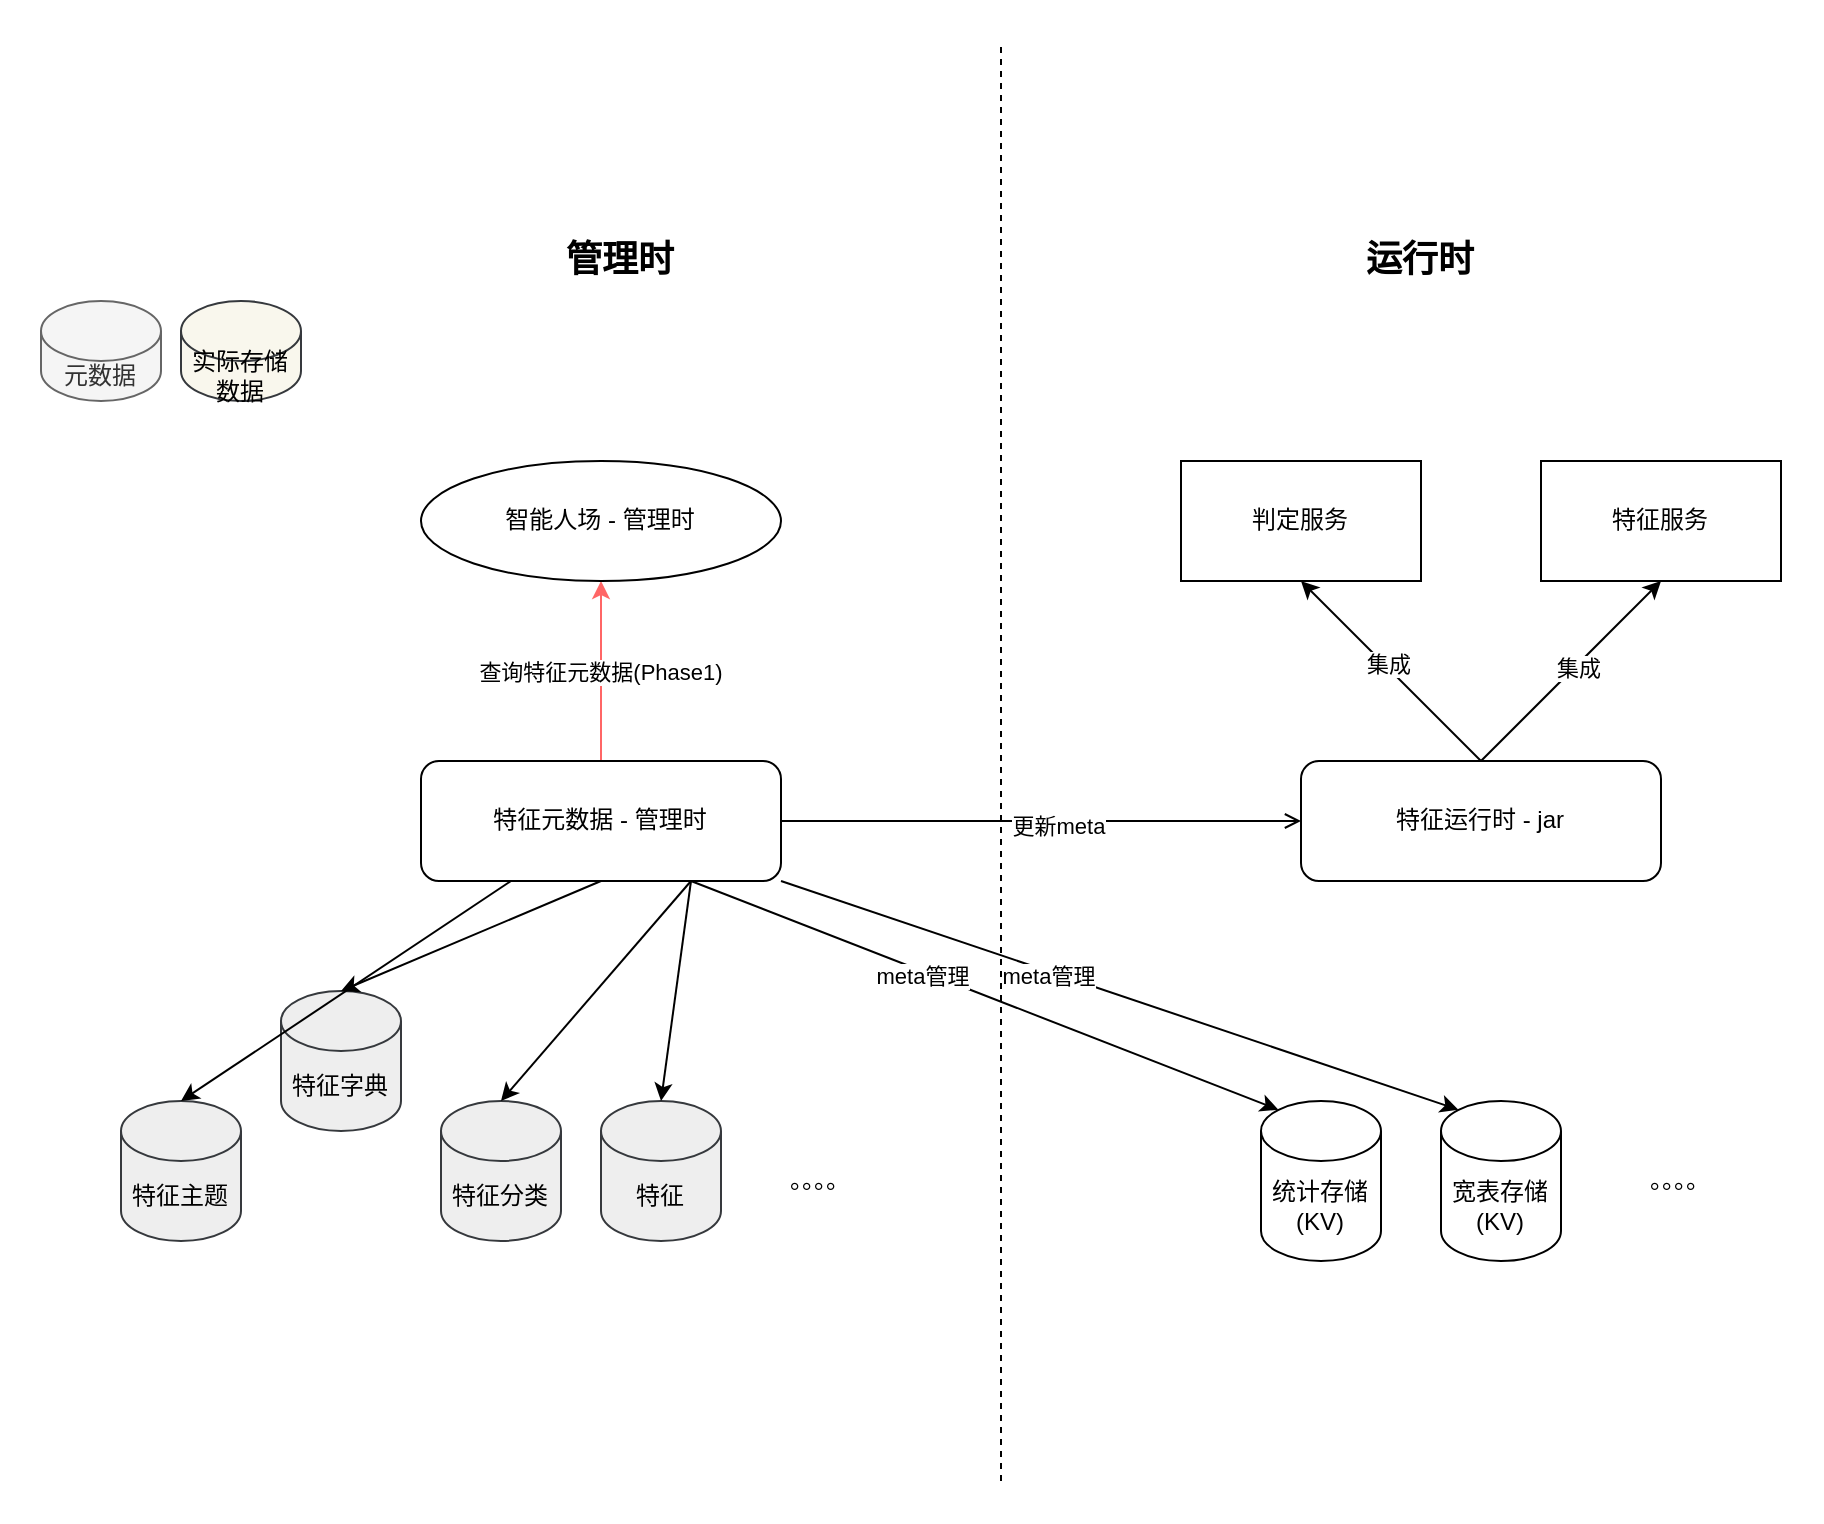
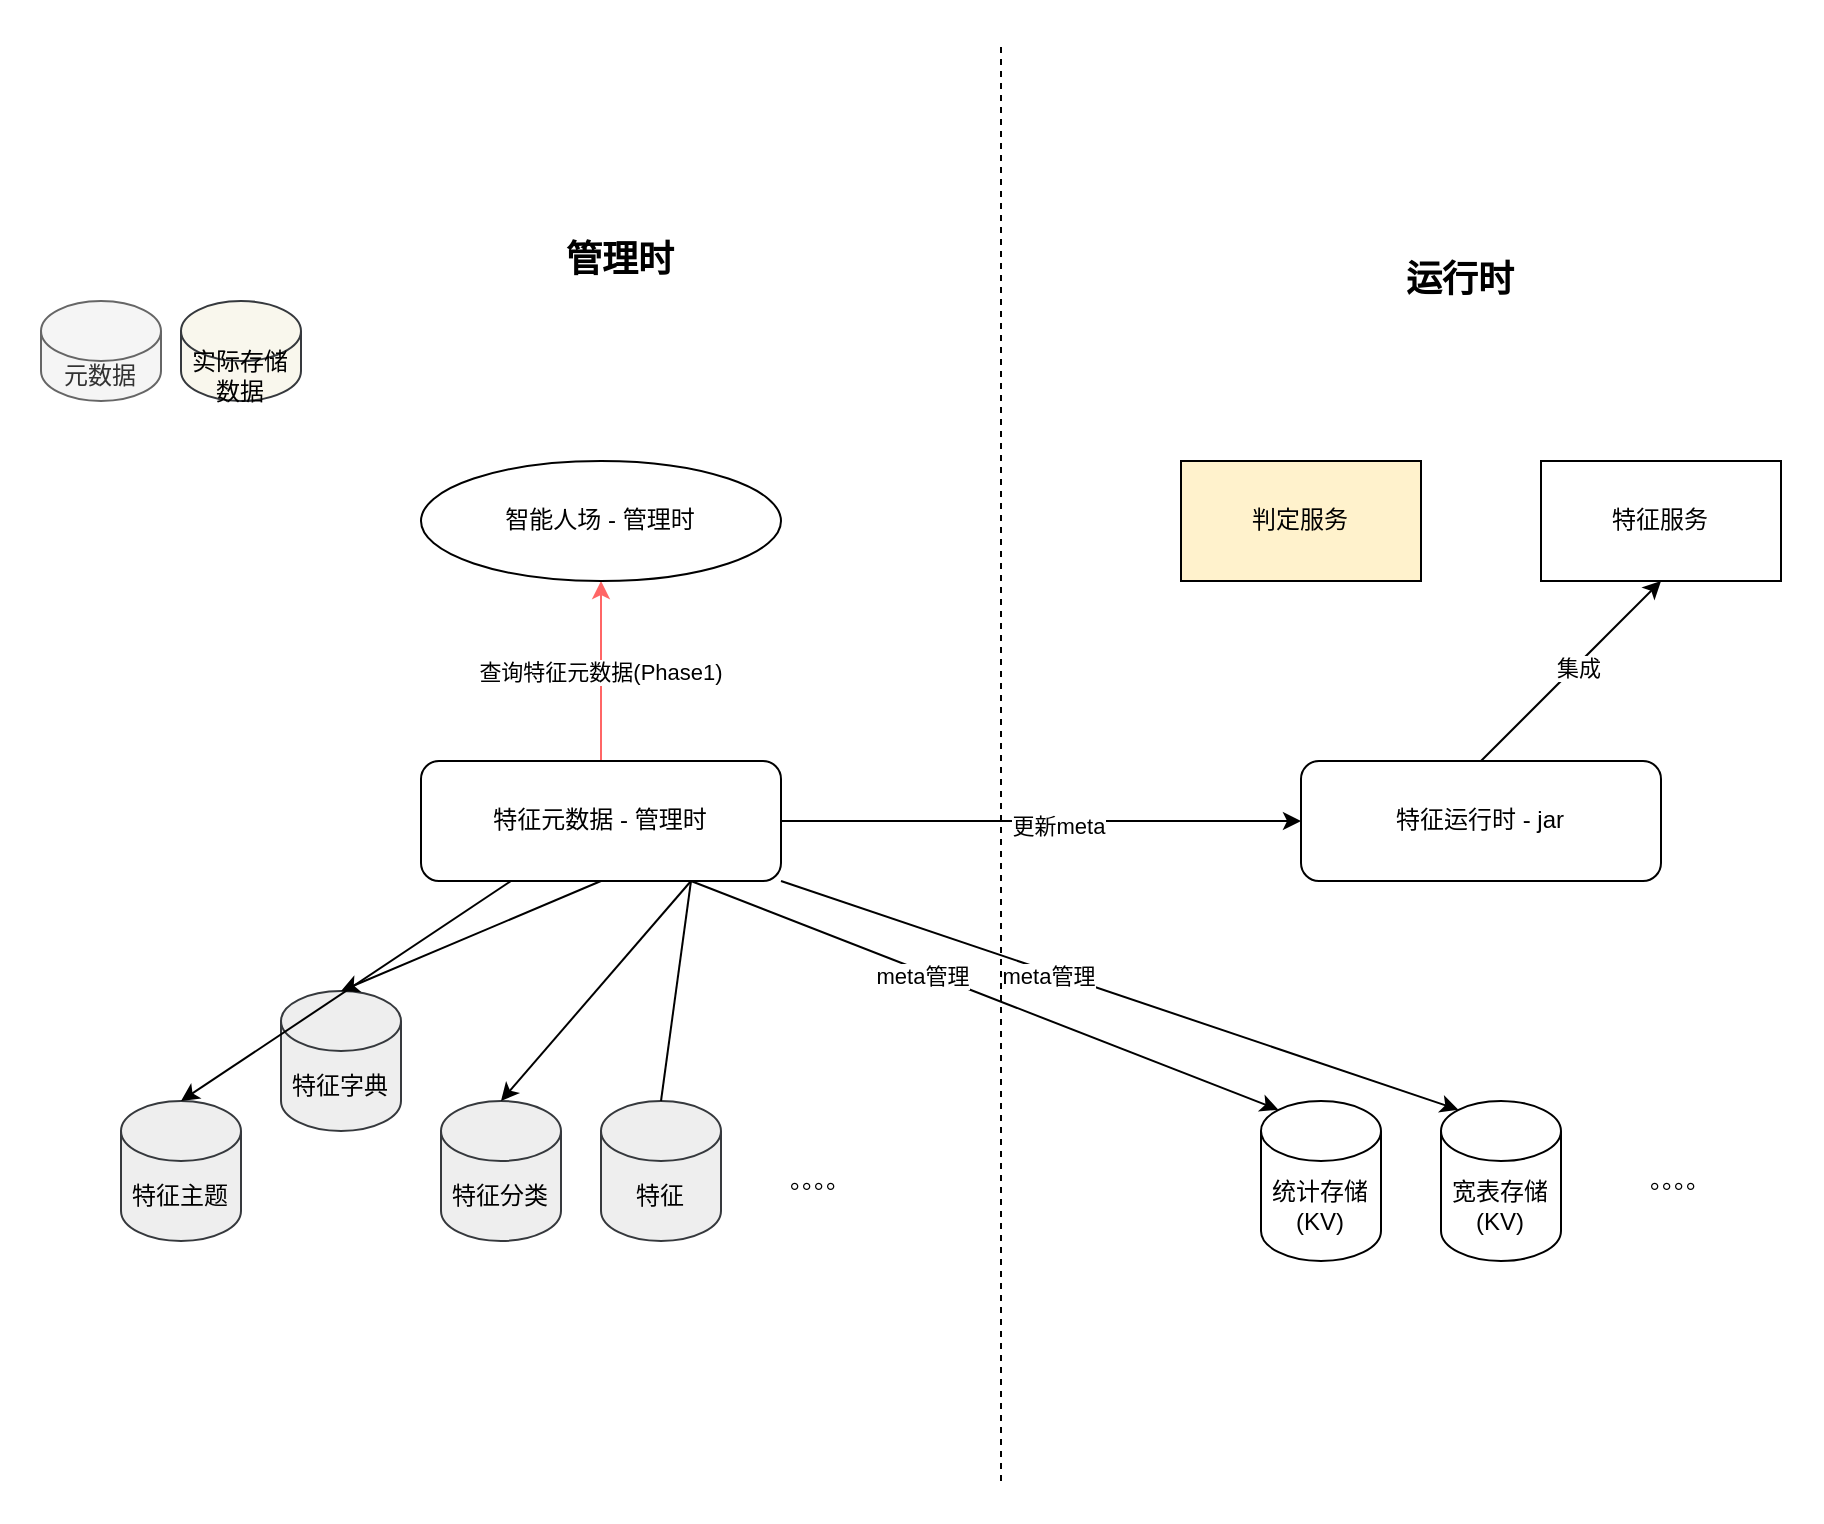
node "运行时": moved (1421, 261) -> (1461, 281)
node "判定服务": fillcolor #ffffff -> #fff2cc
edge "特征运行时 - jar" -> "判定服务": removed, label "集成"
edge "特征元数据 - 管理时" -> "特征运行时 - jar": arrowhead open -> classic
edge "特征元数据 - 管理时" -> "特征": arrowhead classic -> none
